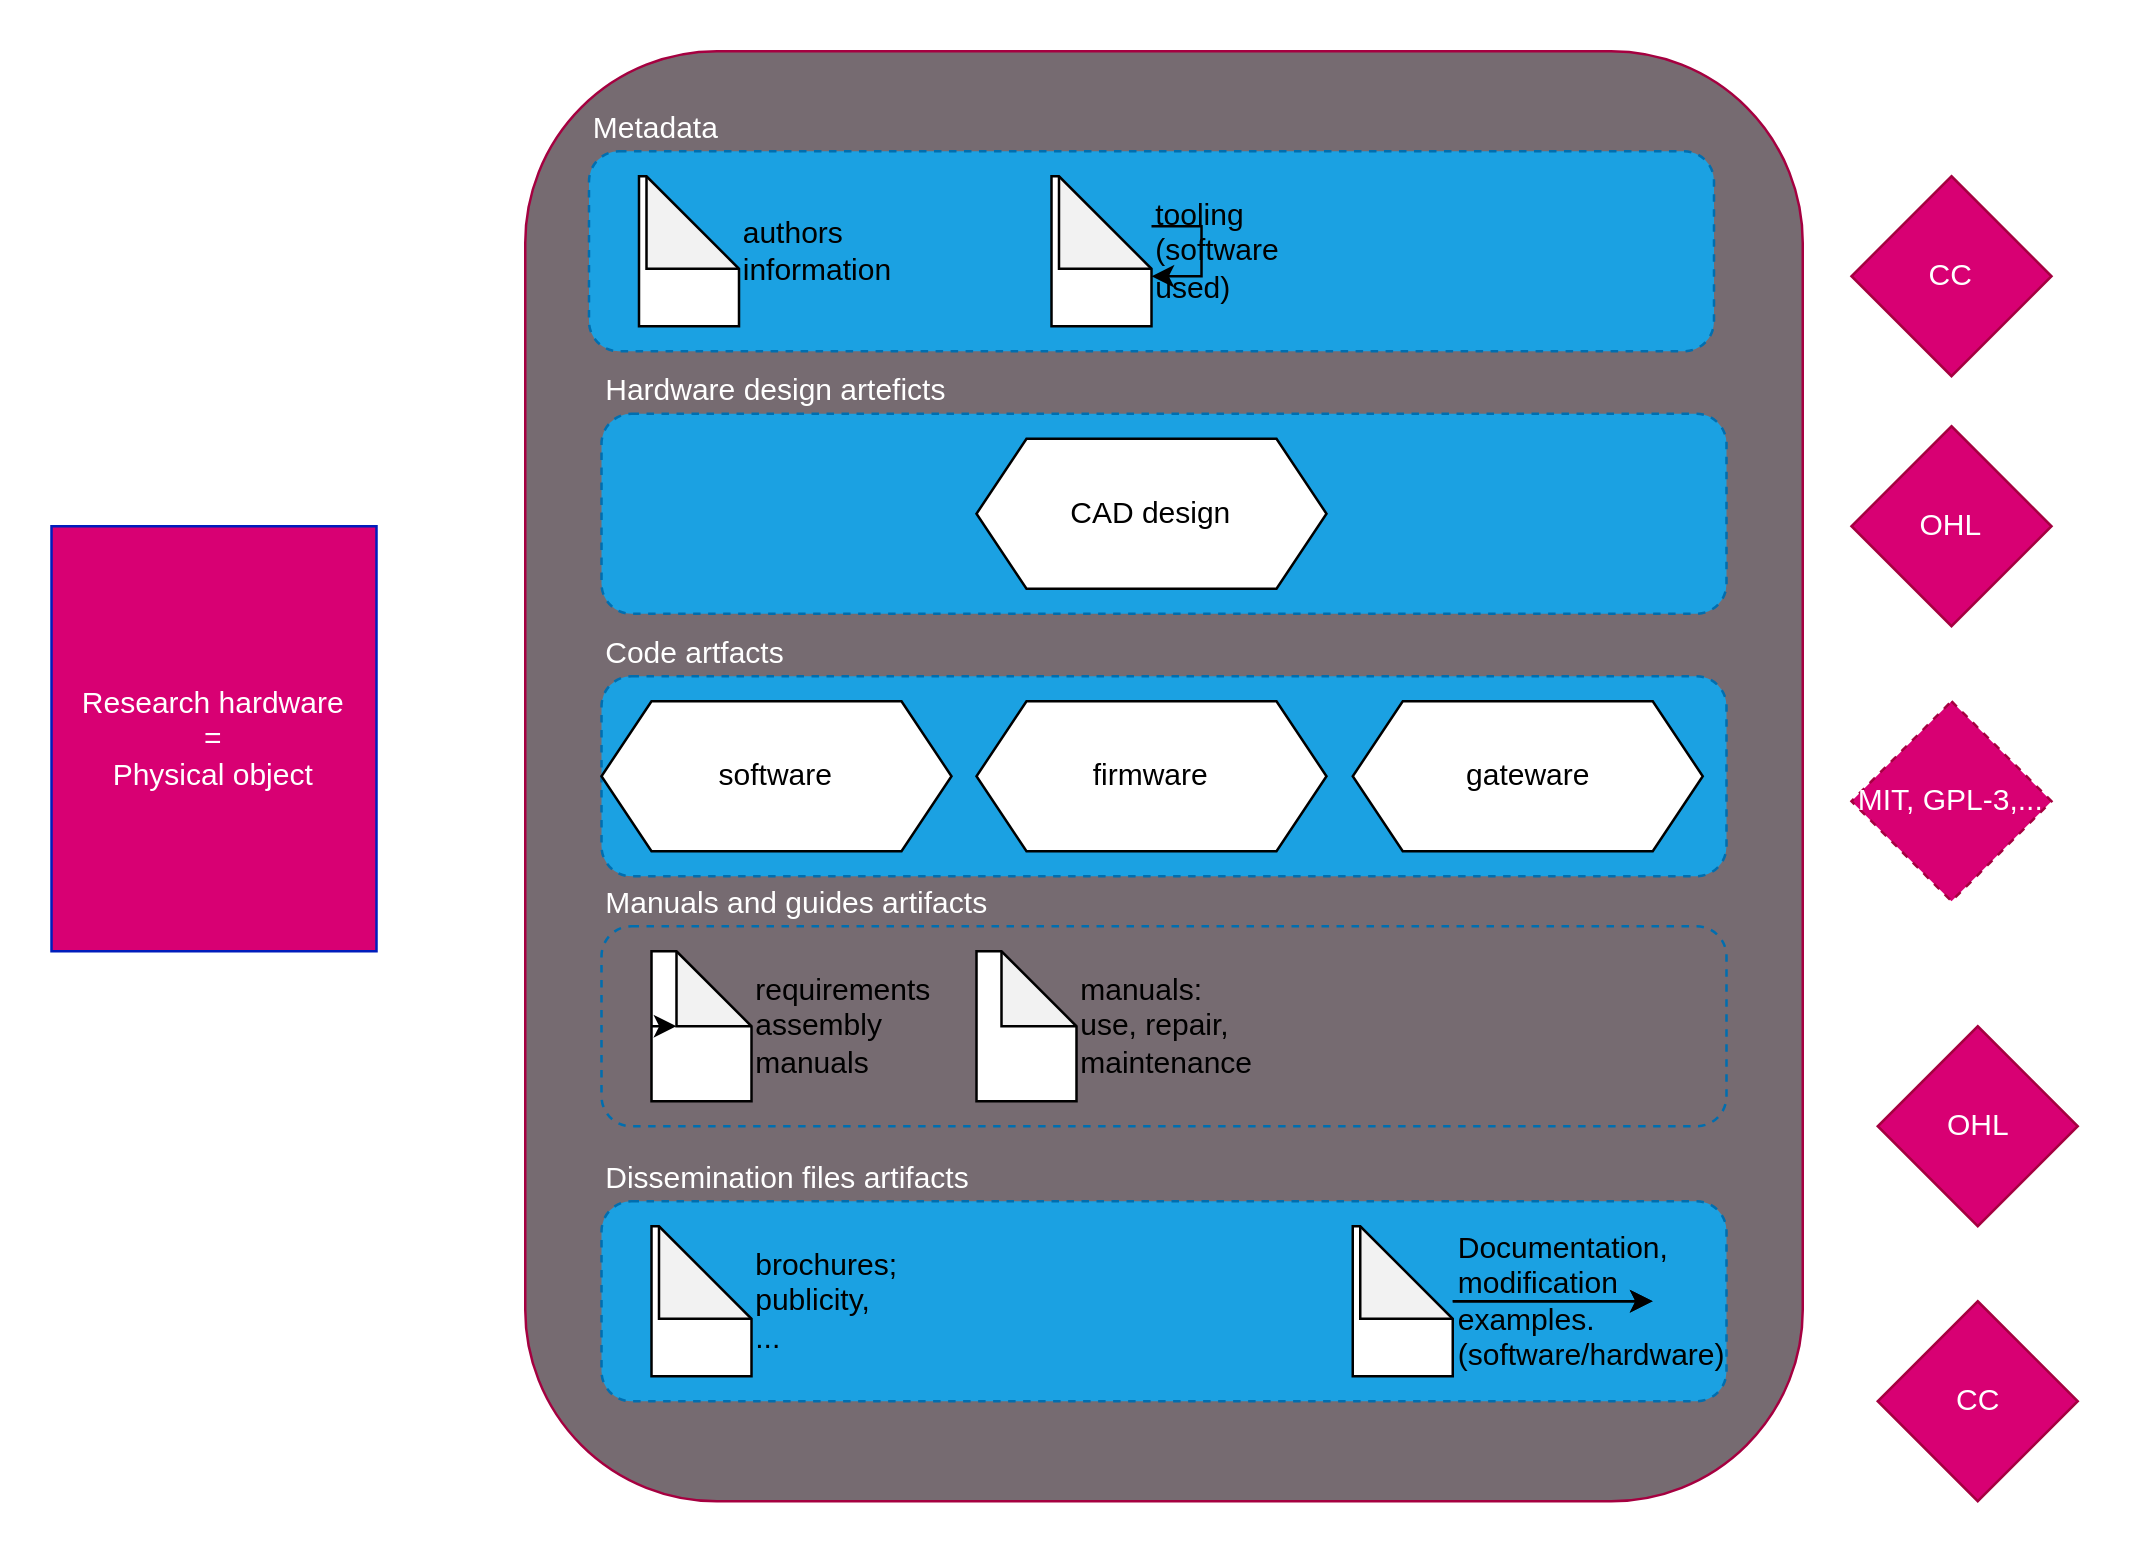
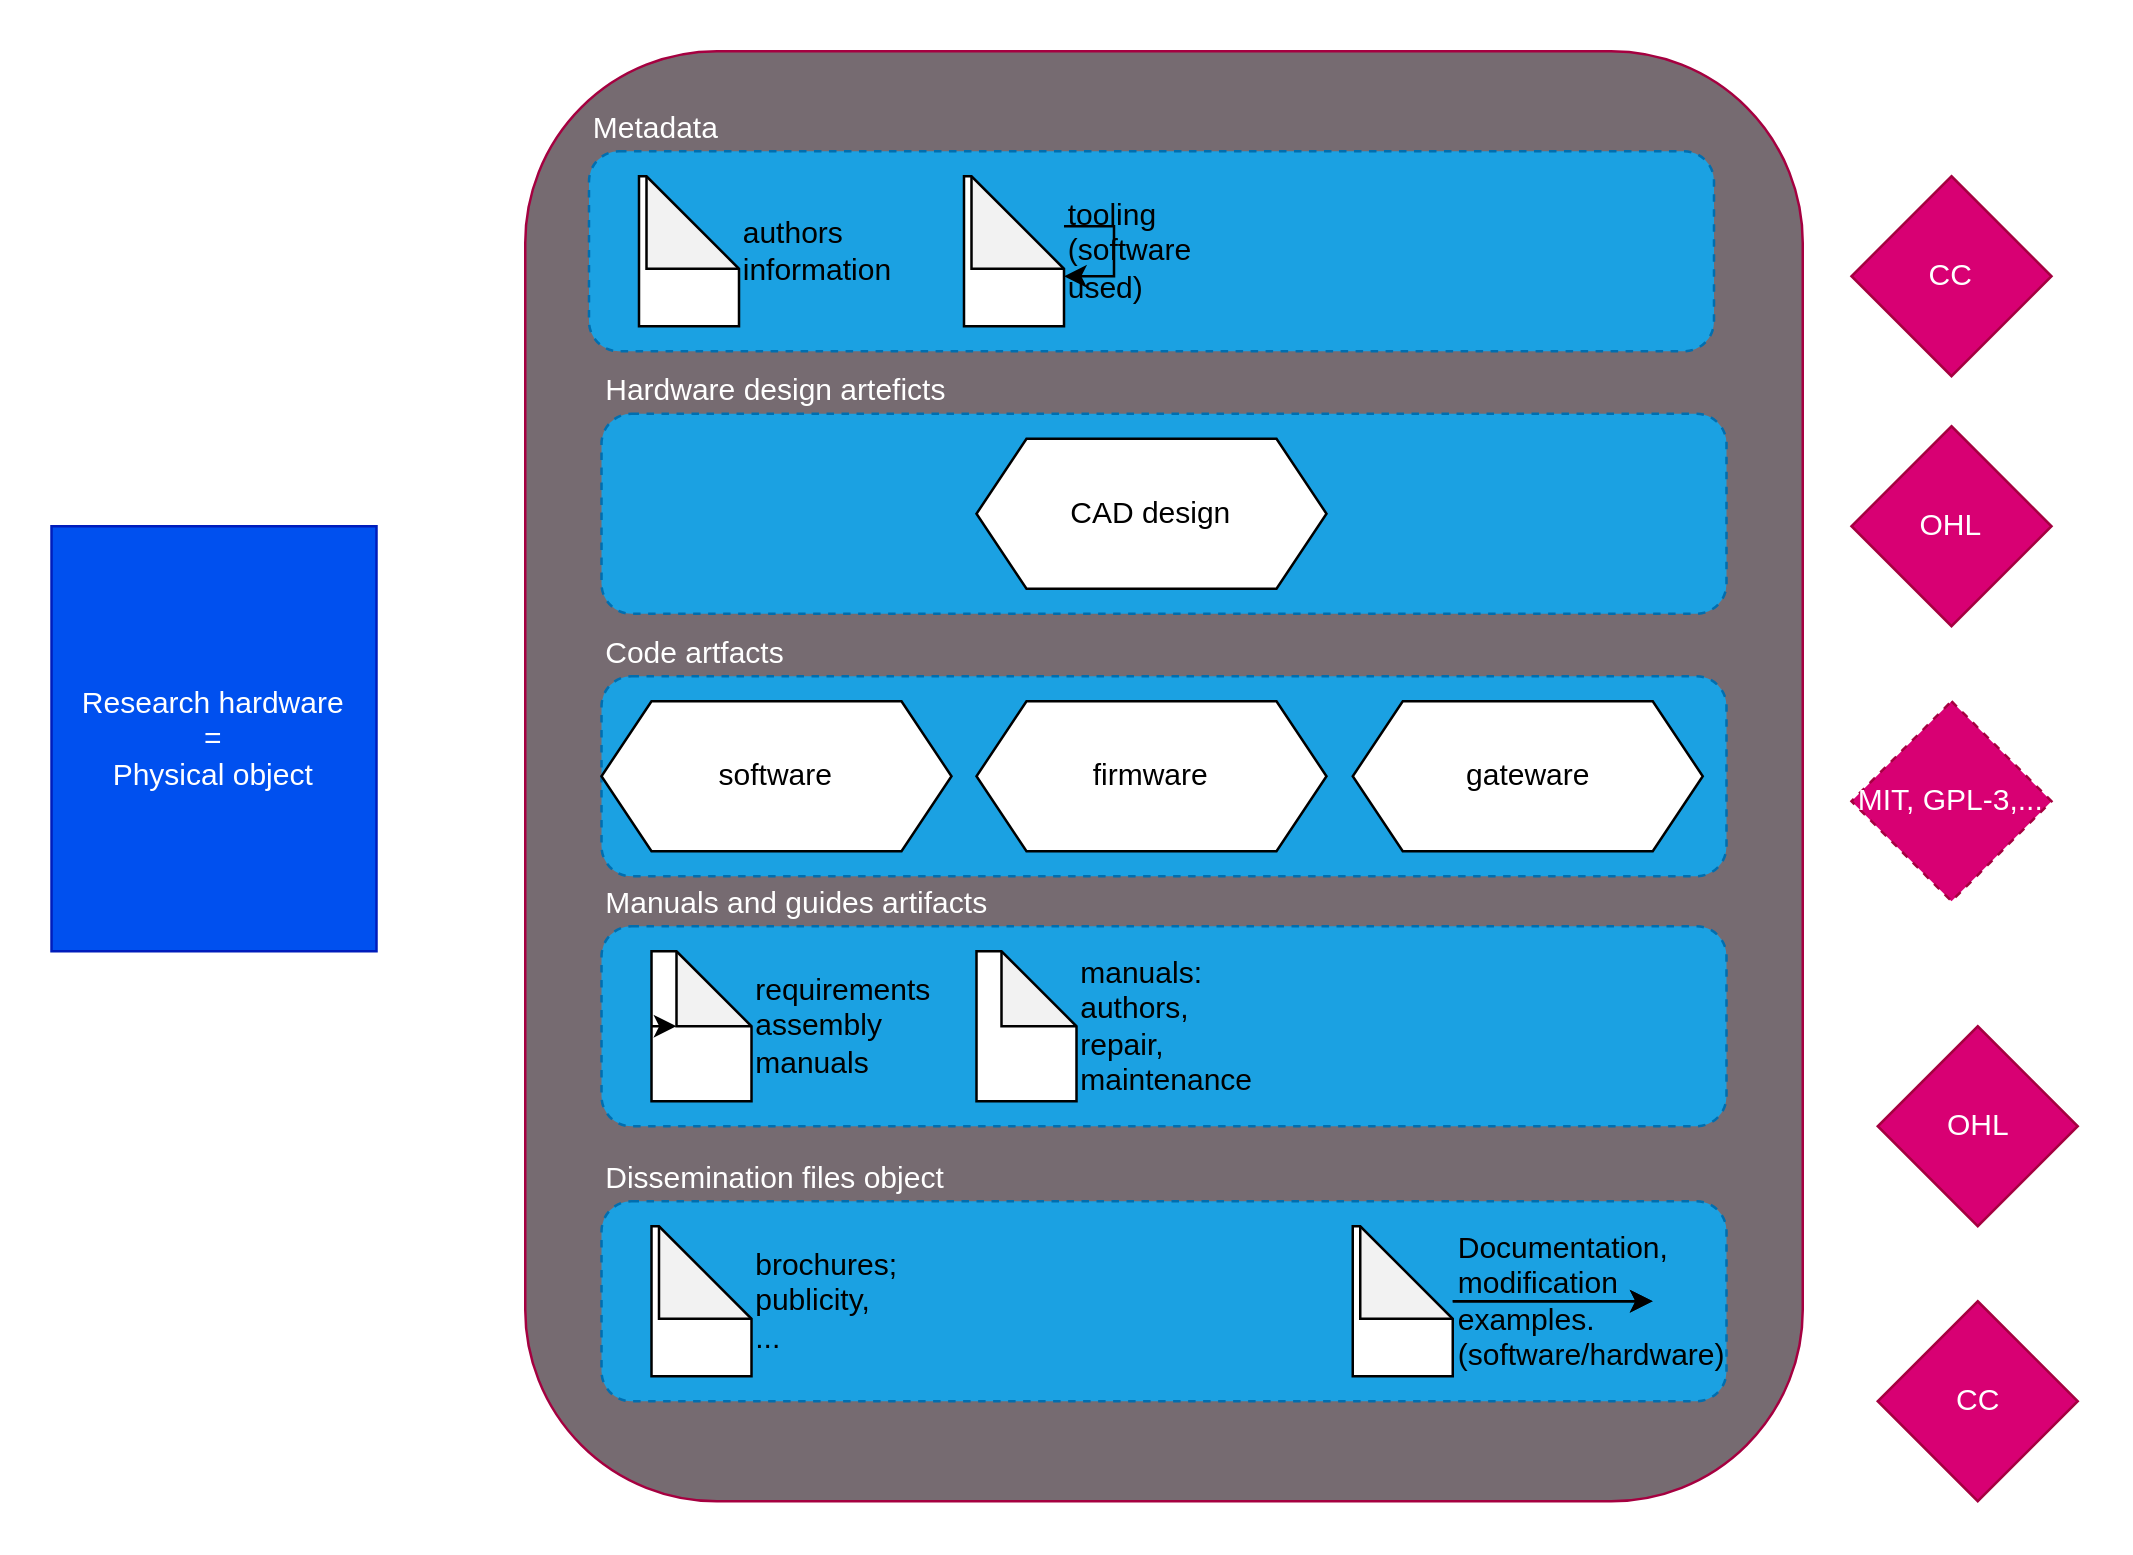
node "Research hardware documentation package": label "Research hardware documentation package" -> "Research hardware arteficts package"
node "tooling (software used)": moved (1101, 251) -> (1014, 251)
node "Research hardware = Physical object": fillcolor #d80073 -> #0050ef
node "manuals: use, repair, maintenance": label "manuals: use, repair, maintenance" -> "manuals: authors, repair, maintenance"
node "Manuals and guides artifacts": fillcolor #766b71 -> #1ba1e2
node "Dissemination files artifacts": label "Dissemination files artifacts" -> "Dissemination files object"
